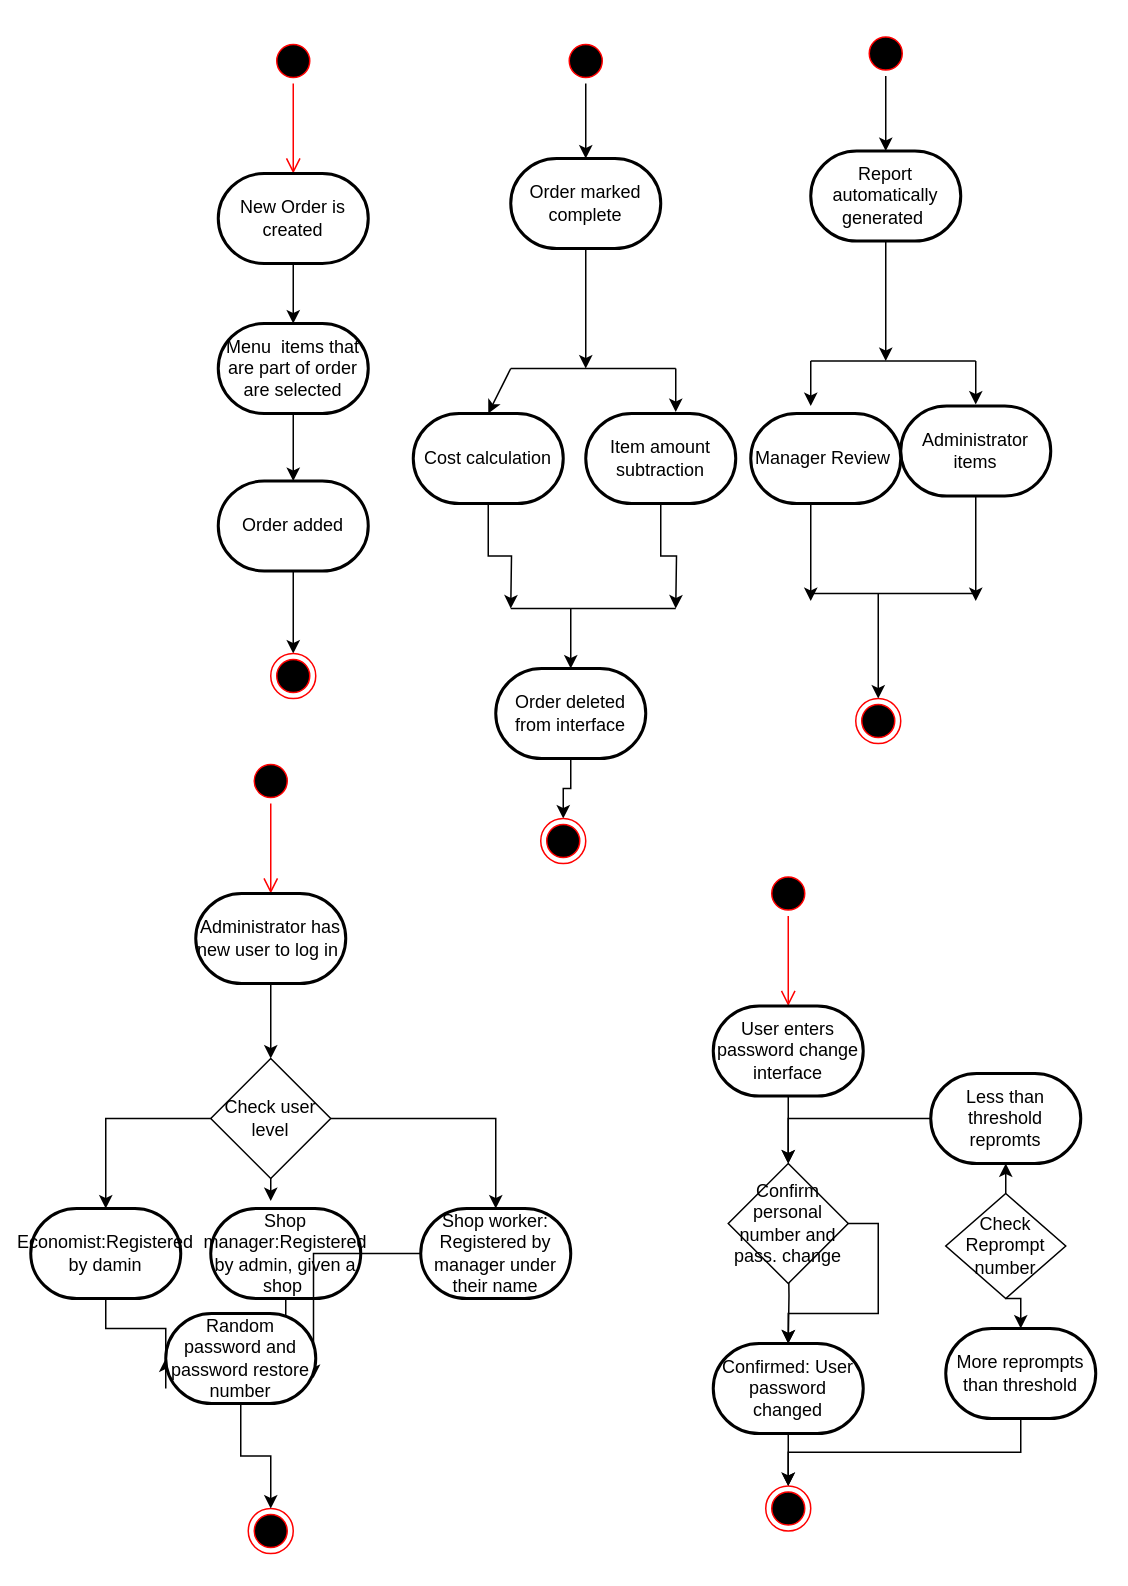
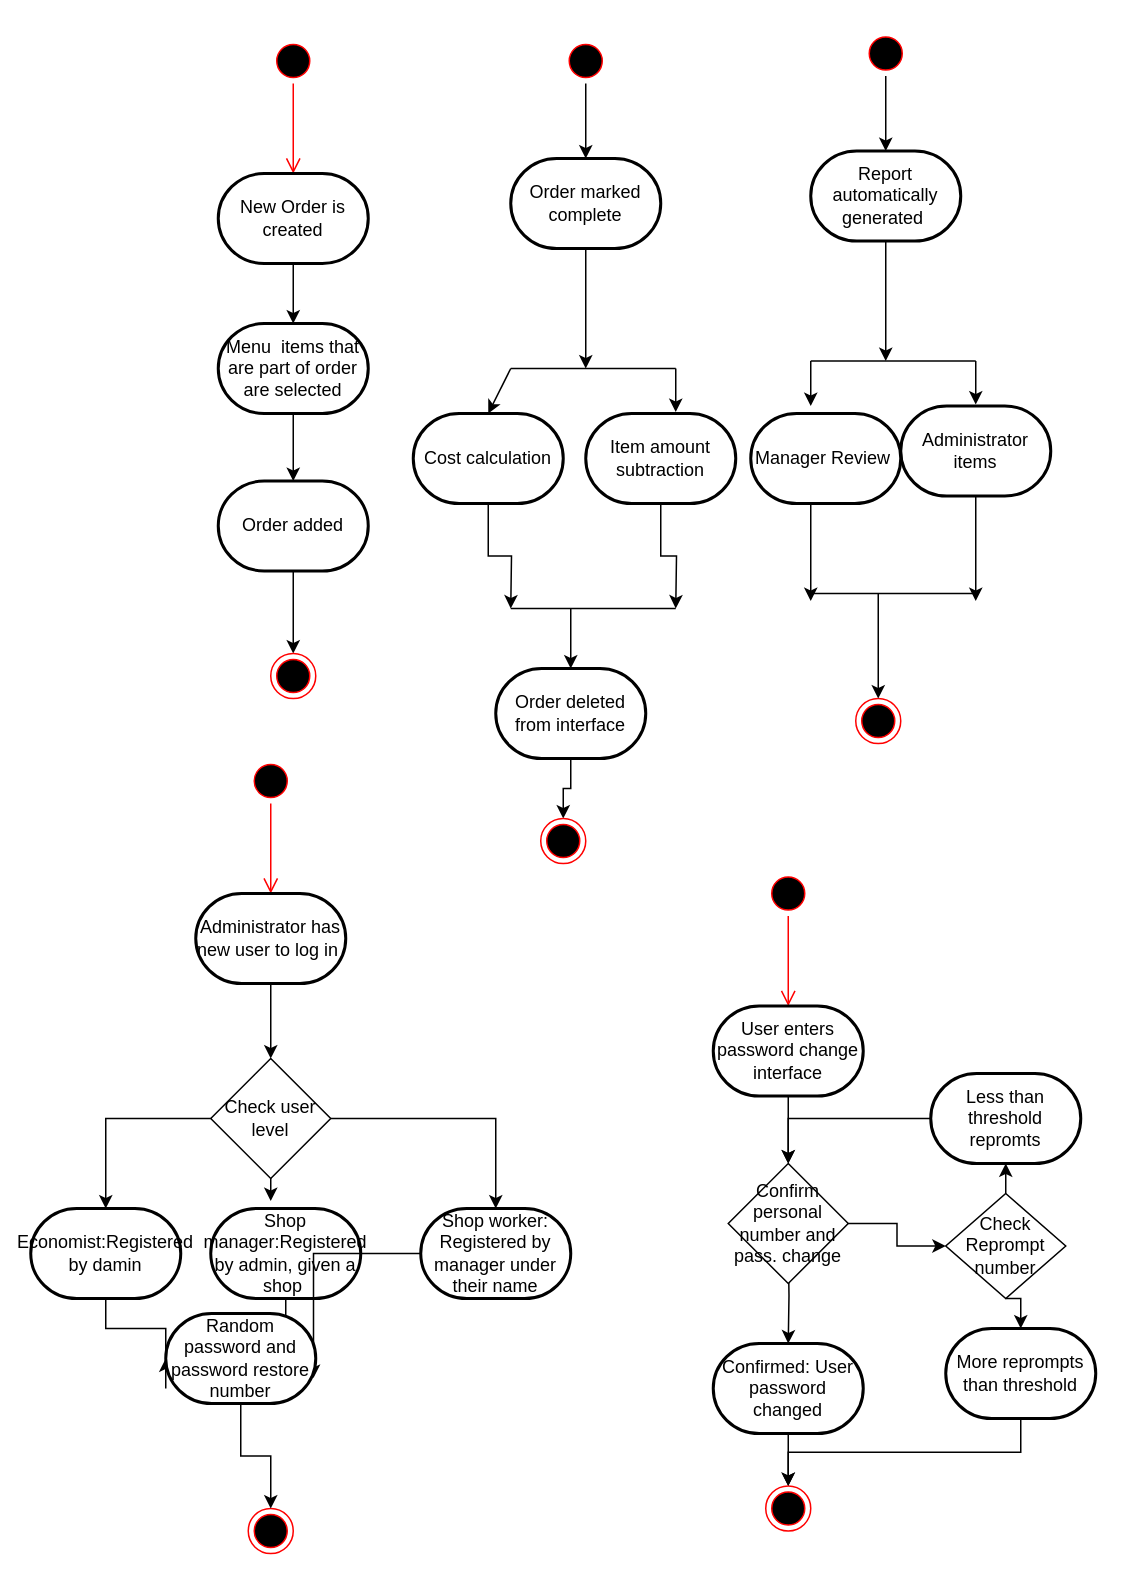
edge "Confirm personal number and pass. change" -> "Confirmed: User password changed": now "Confirm personal number and pass. change" -> "Check Reprompt number"
